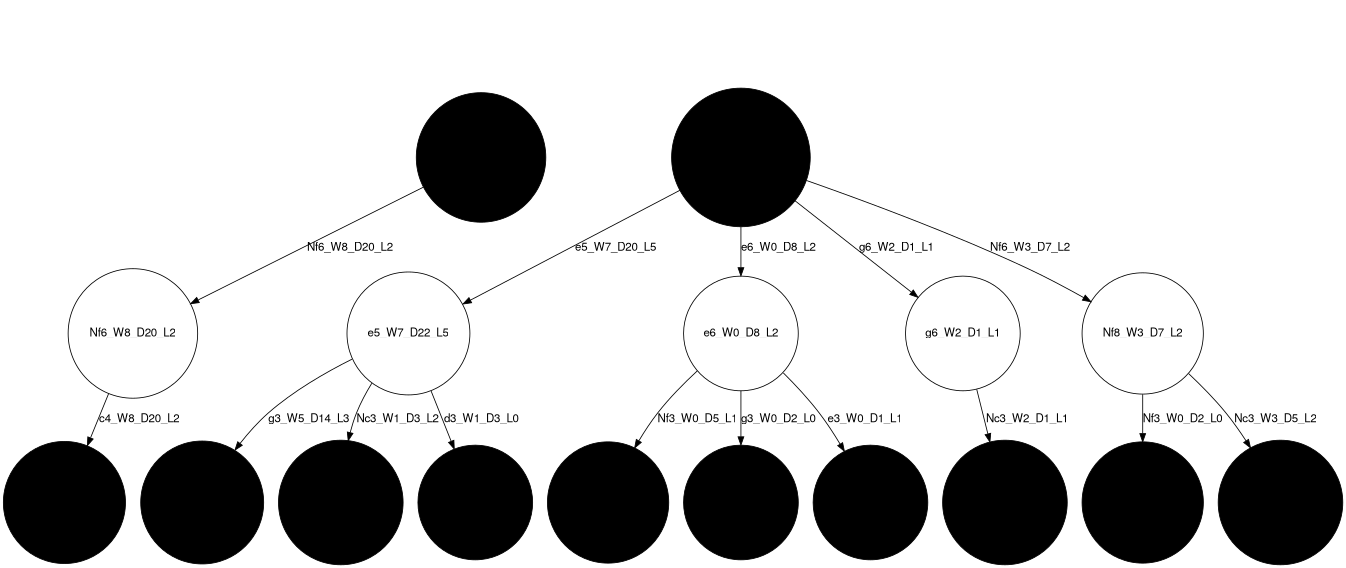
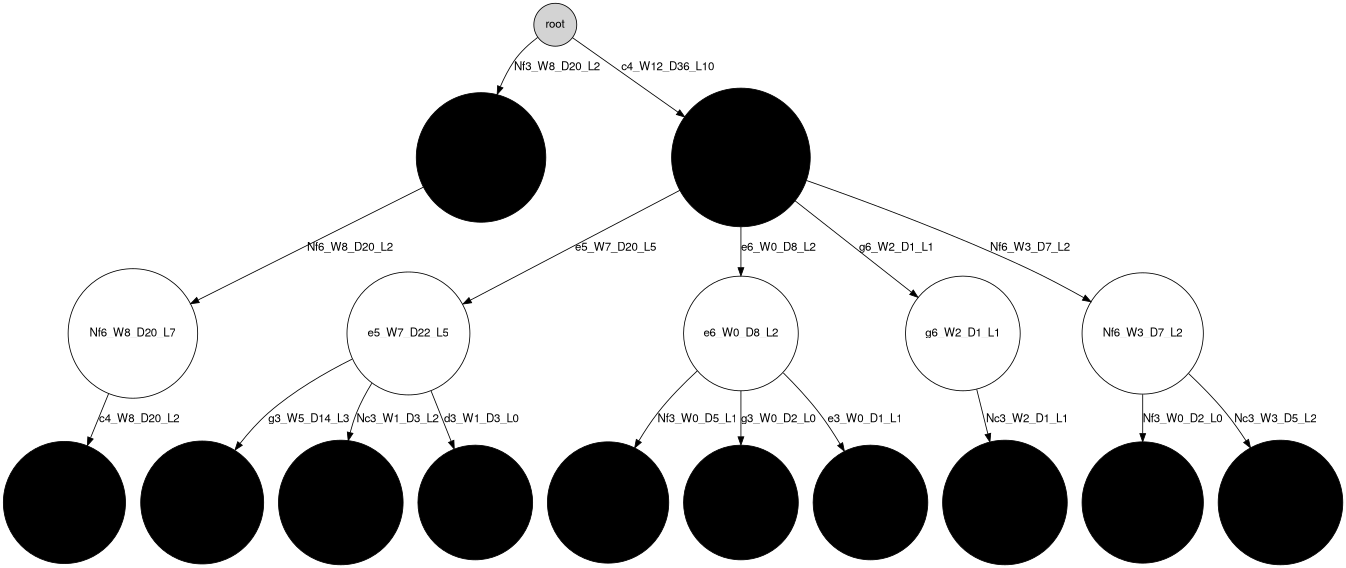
node "root": added
node "Nf6_W8_D20_L2": label "Nf6_W8_D20_L2" -> "Nf6_W8_D20_L7"
node "Nf8_W3_D7_L2": label "Nf8_W3_D7_L2" -> "Nf6_W3_D7_L2"
